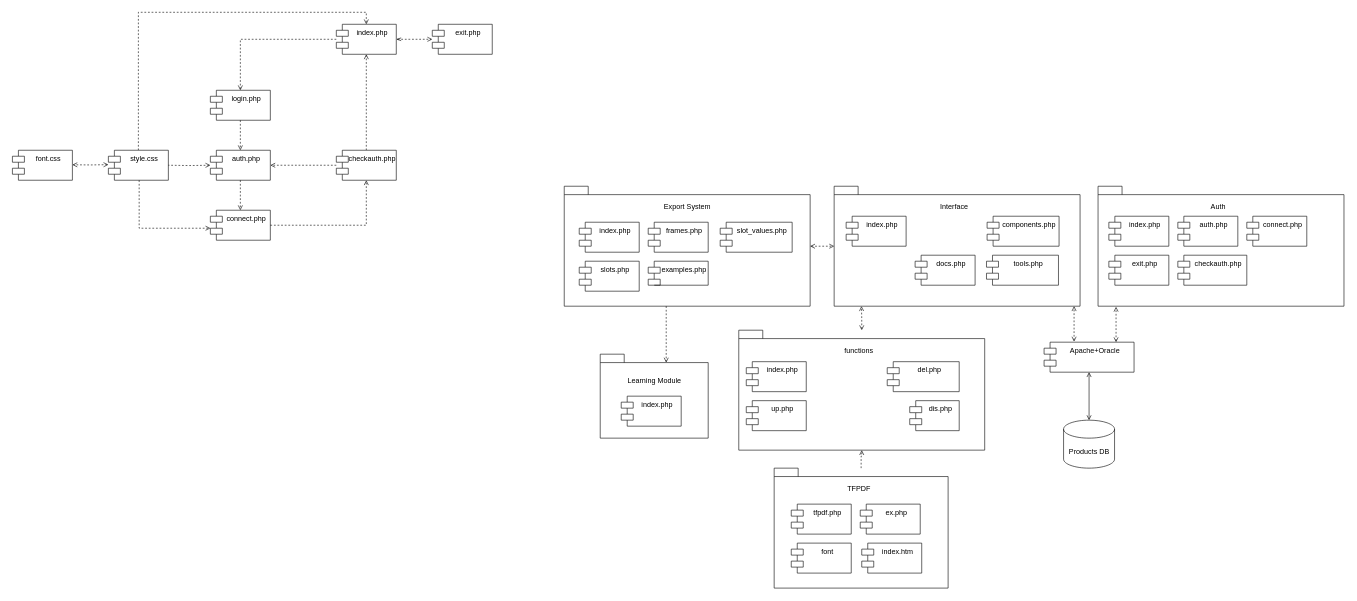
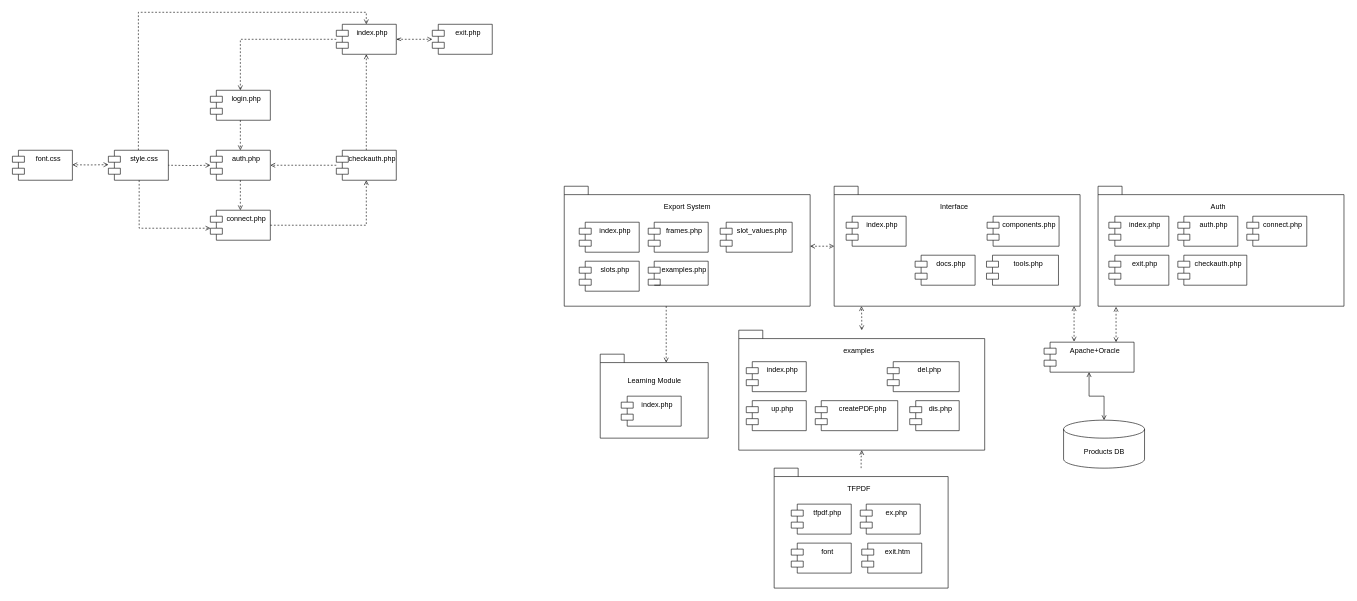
node "functions": label "functions" -> "examples"
node "createPDF.php": added
node "Products DB": size 51x48 -> 81x48
node "index.htm": label "index.htm" -> "exit.htm"
